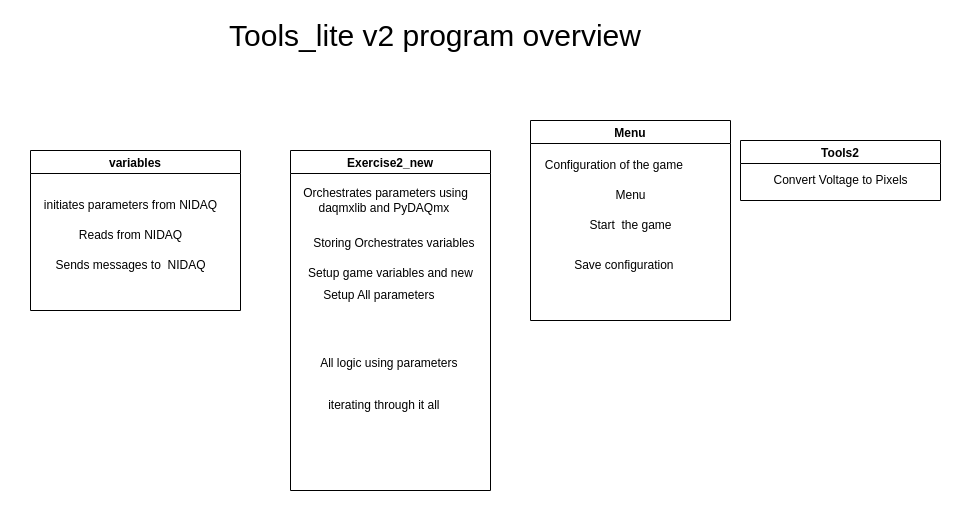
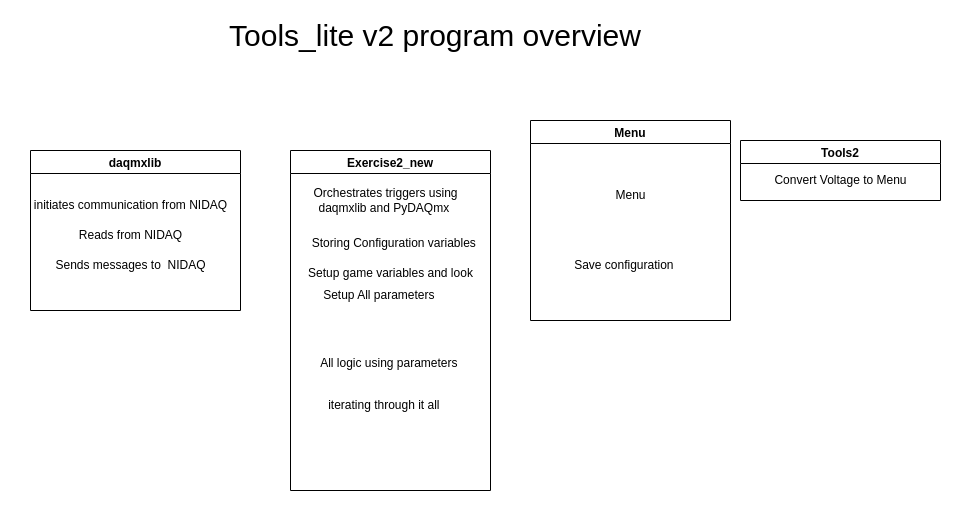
node "variables": label "variables" -> "daqmxlib"
node "Configuration of the game": removed
node "Convert Voltage to Pixels": label "Convert Voltage to Pixels" -> "Convert Voltage to Menu"
node "Orchestrates parameters using daqmxlib and PyDAQmx": label "Orchestrates parameters using daqmxlib and PyDAQmx" -> "Orchestrates triggers using daqmxlib and PyDAQmx"
node "initiates parameters from NIDAQ": label "initiates parameters from NIDAQ" -> "initiates communication from NIDAQ"
node "Start the game": removed
node "Storing Orchestrates variables": label "Storing Orchestrates variables" -> "Storing Configuration variables"
node "Setup game variables and new": label "Setup game variables and new" -> "Setup game variables and look"
